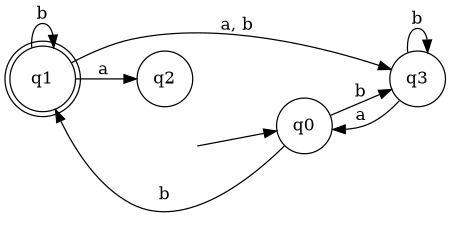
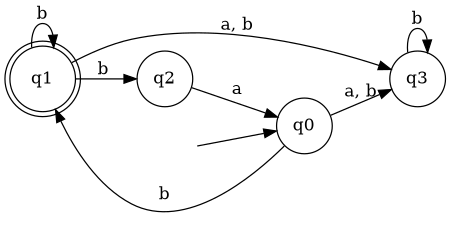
edge "q1" -> "q2": label "a" -> "b"
edge "q0" -> "q3": label "b" -> "a, b"
edge "q3" -> "q0": now "q2" -> "q0"
